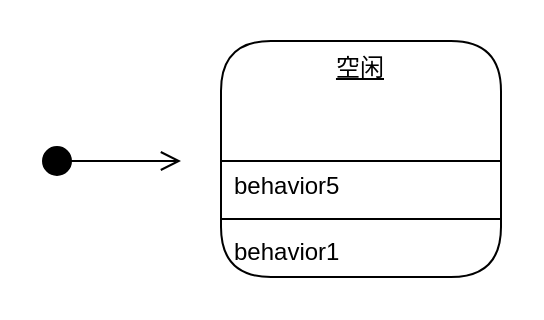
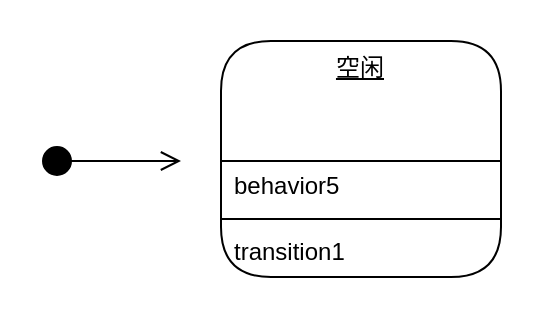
node "behavior1": label "behavior1" -> "transition1"
